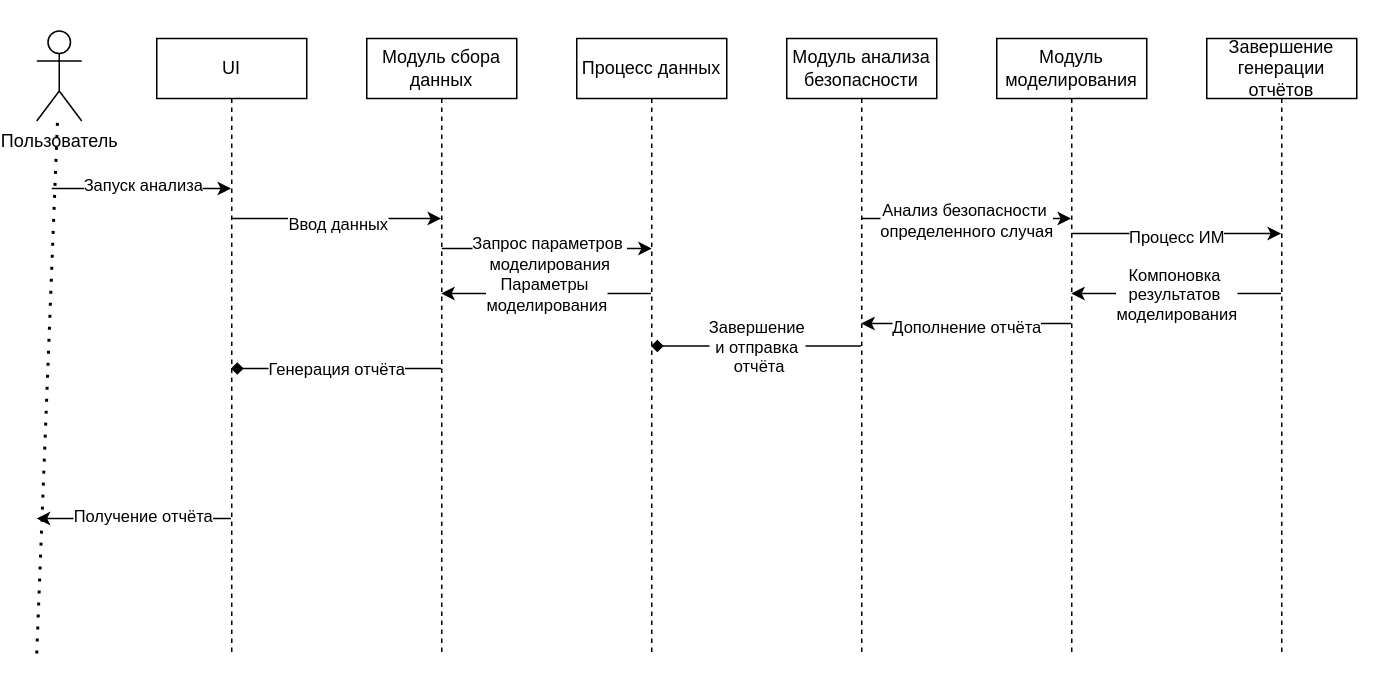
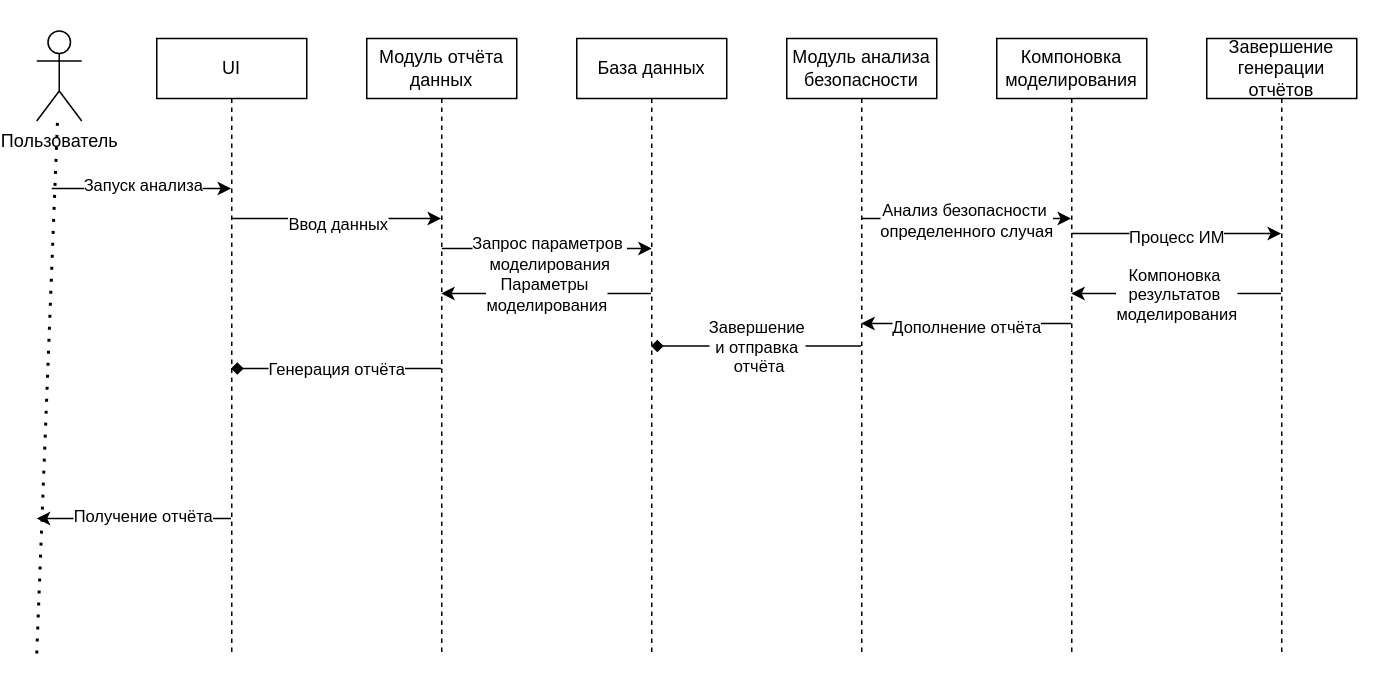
node "Модуль сбора данных": label "Модуль сбора данных" -> "Модуль отчёта данных"
node "Процесс данных": label "Процесс данных" -> "База данных"
node "Модуль моделирования": label "Модуль моделирования" -> "Компоновка моделирования"
